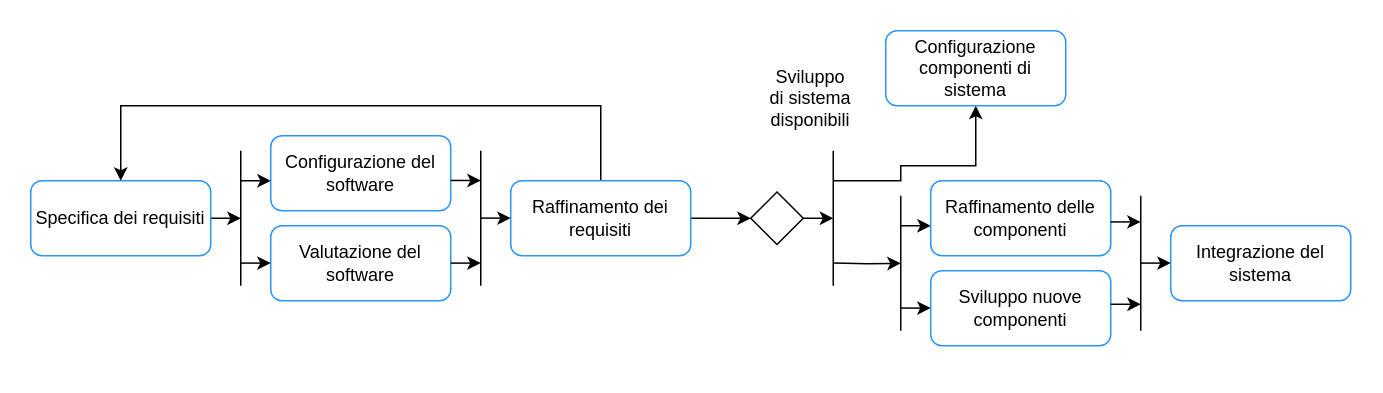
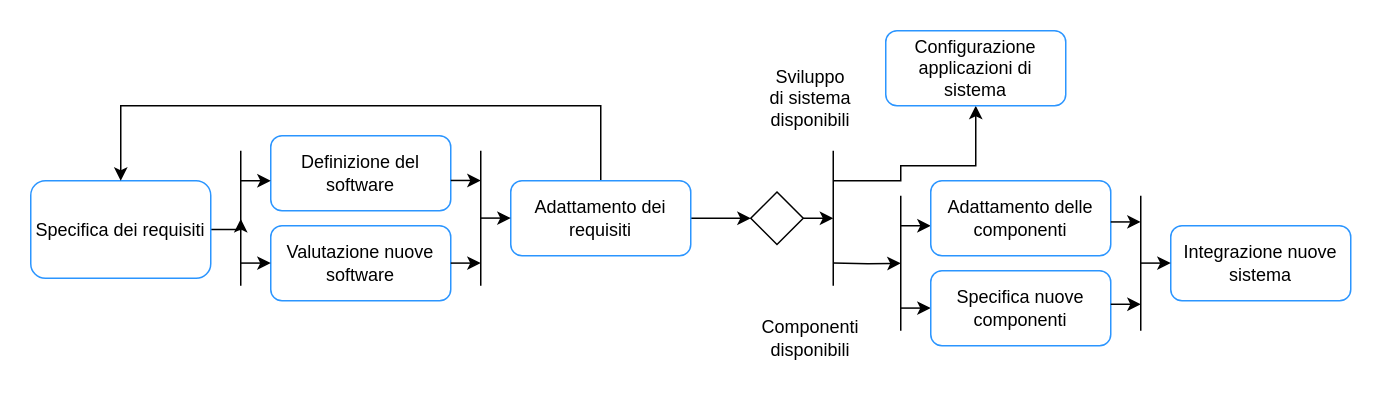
node "Configurazione componenti di sistema": label "Configurazione componenti di sistema" -> "Configurazione applicazioni di sistema"
node "Configurazione del software": label "Configurazione del software" -> "Definizione del software"
node "Specifica dei requisiti": size 180x75 -> 180x98
node "Raffinamento dei requisiti": label "Raffinamento dei requisiti" -> "Adattamento dei requisiti"
node "Raffinamento delle componenti": label "Raffinamento delle componenti" -> "Adattamento delle componenti"
node "Valutazione del software": label "Valutazione del software" -> "Valutazione nuove software"
node "Integrazione del sistema": label "Integrazione del sistema" -> "Integrazione nuove sistema"
node "Sviluppo nuove componenti": label "Sviluppo nuove componenti" -> "Specifica nuove componenti"
node "Componenti disponibili": added
